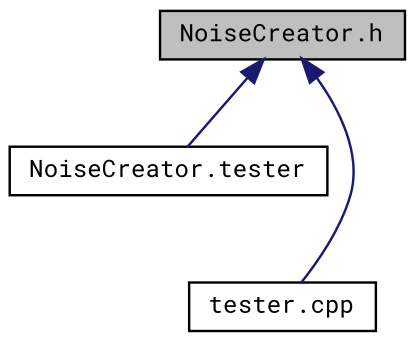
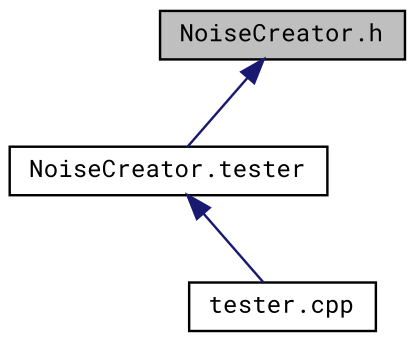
edge "tester.cpp" -> "NoiseCreator.h": now "tester.cpp" -> "NoiseCreator.tester"
